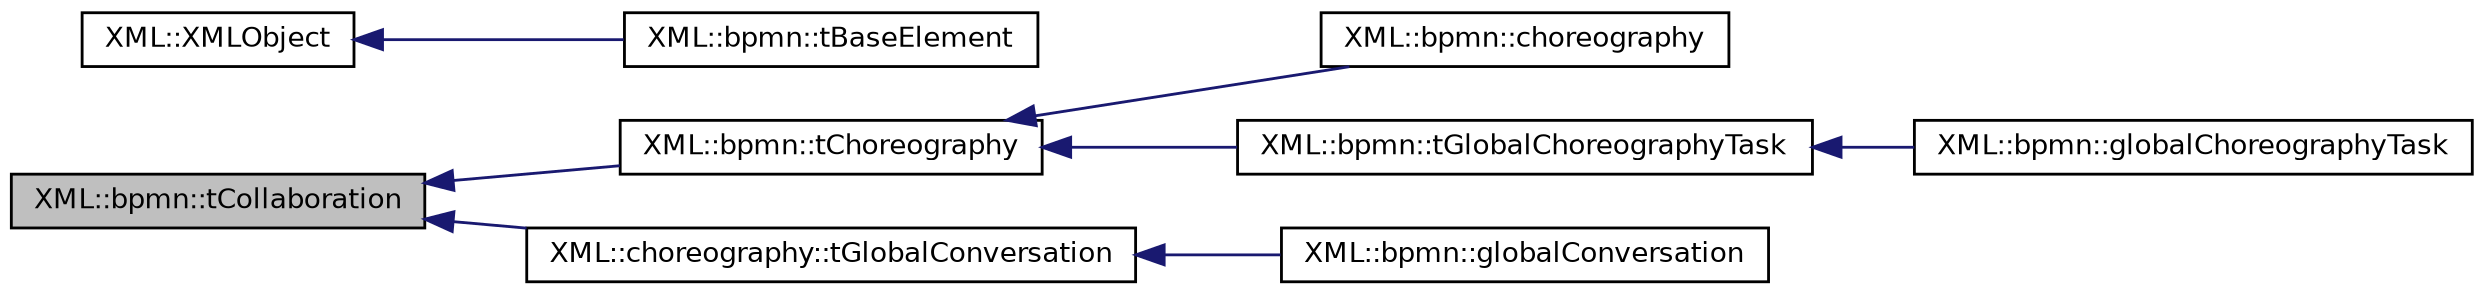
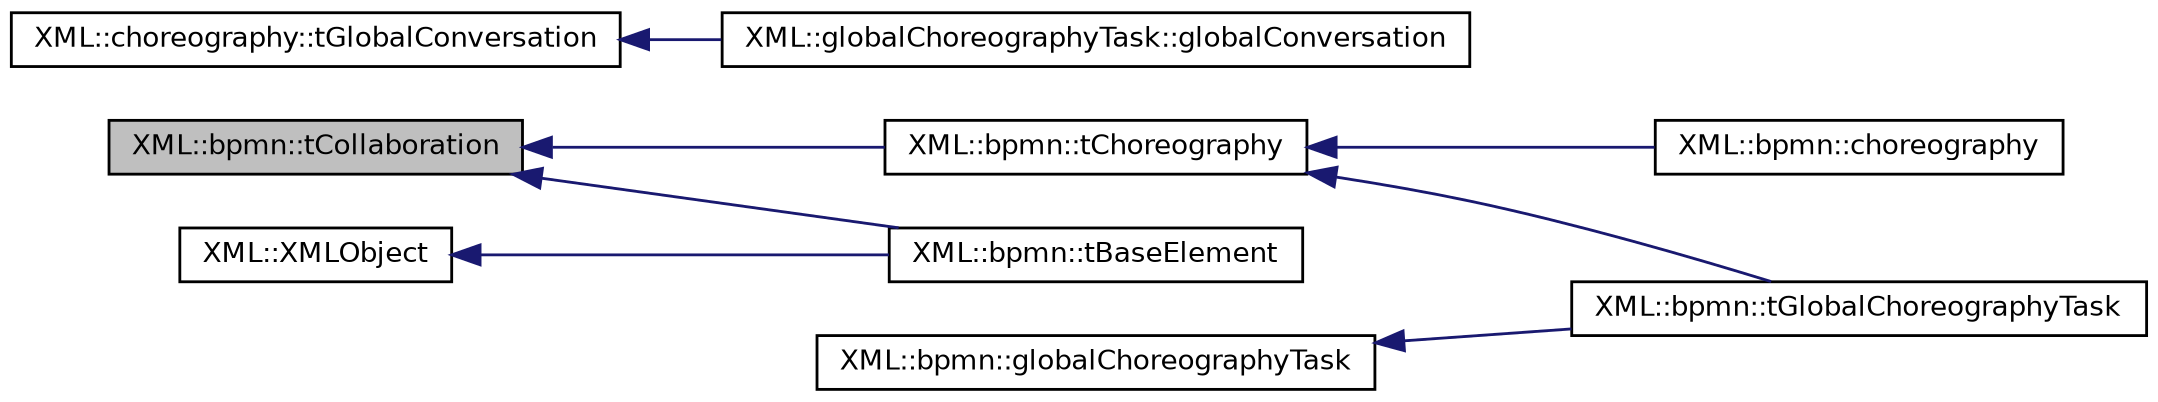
edge "XML::bpmn::globalChoreographyTask" -> "XML::bpmn::tGlobalChoreographyTask": reversed
edge "XML::choreography::tGlobalConversation" -> "XML::bpmn::tCollaboration": now "XML::bpmn::tBaseElement" -> "XML::bpmn::tCollaboration"
node "XML::bpmn::globalConversation": label "XML::bpmn::globalConversation" -> "XML::globalChoreographyTask::globalConversation"
